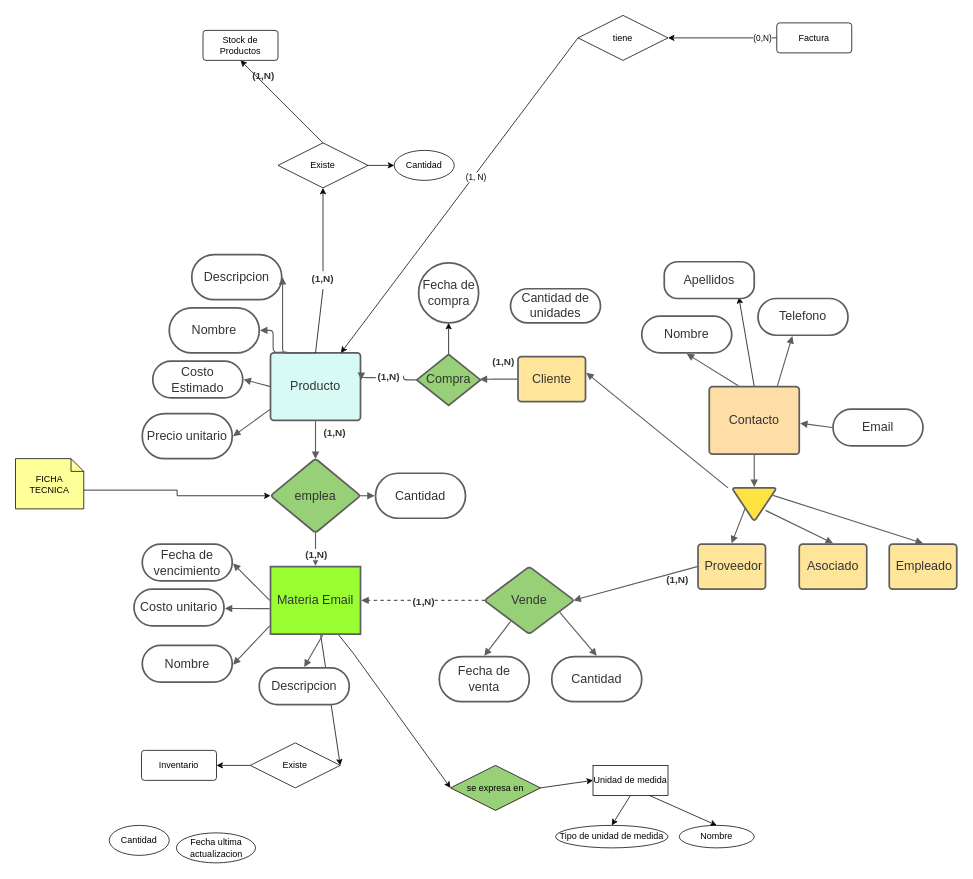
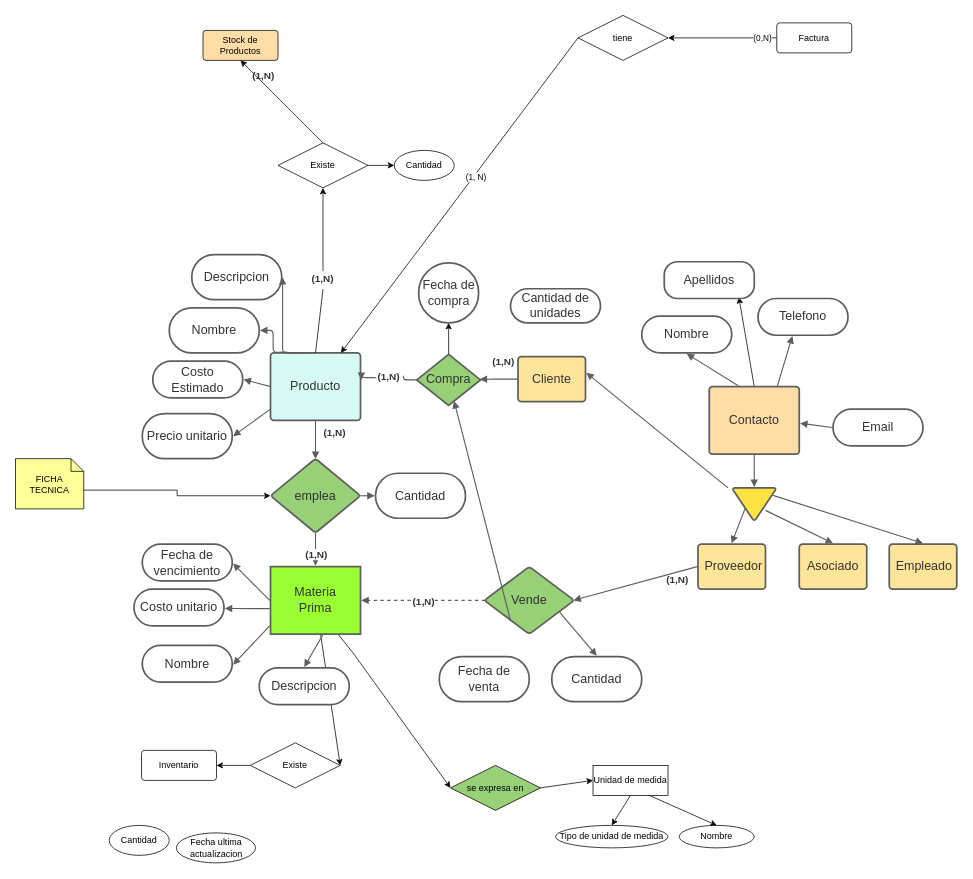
node "Stock de Productos": fillcolor #ffffff -> #ffdda6
node "Materia Email": label "Materia Email" -> "Materia Prima"
edge "Vende" -> "Fecha de venta": now "Vende" -> "Compra"
